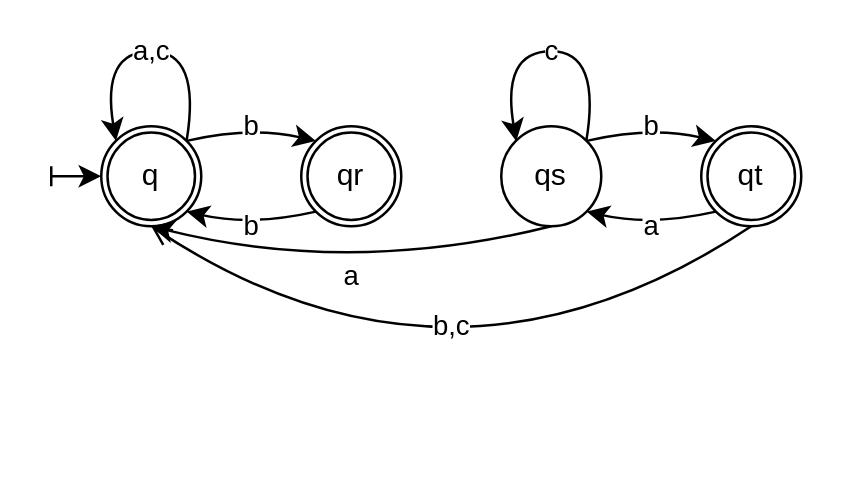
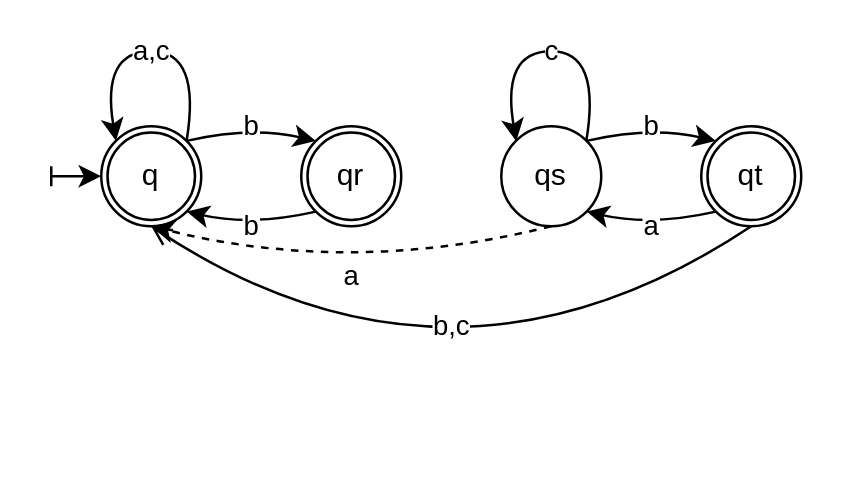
edge "qs" -> "q": style solid -> dashed
